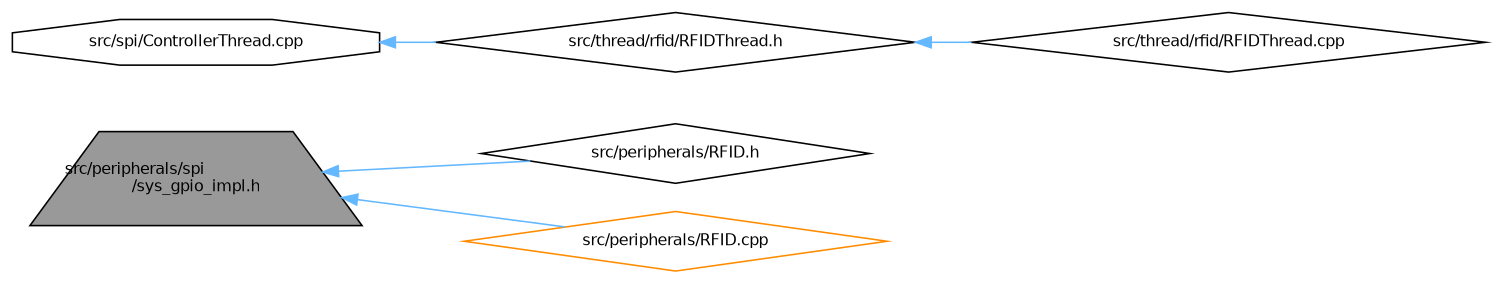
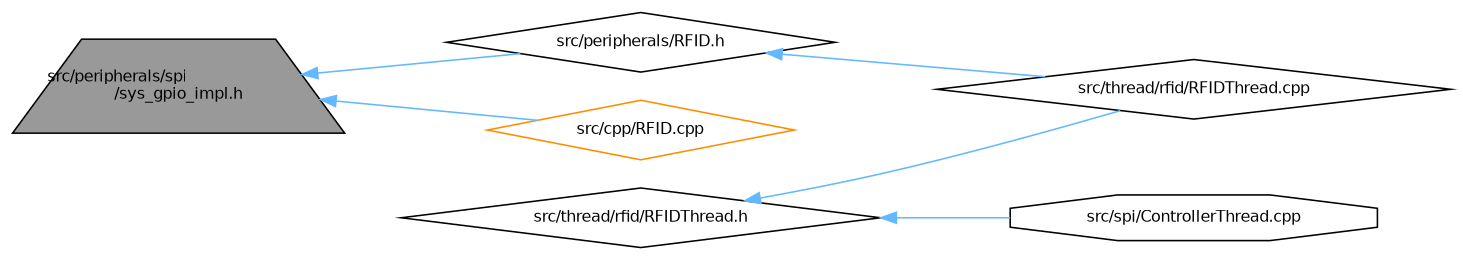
edge "src/thread/rfid/RFIDThread.h" -> "src/spi/ControllerThread.cpp": reversed
edge "src/thread/rfid/RFIDThread.cpp" -> "src/peripherals/RFID.h": added
node "src/peripherals/RFID.cpp": label "src/peripherals/RFID.cpp" -> "src/cpp/RFID.cpp"
